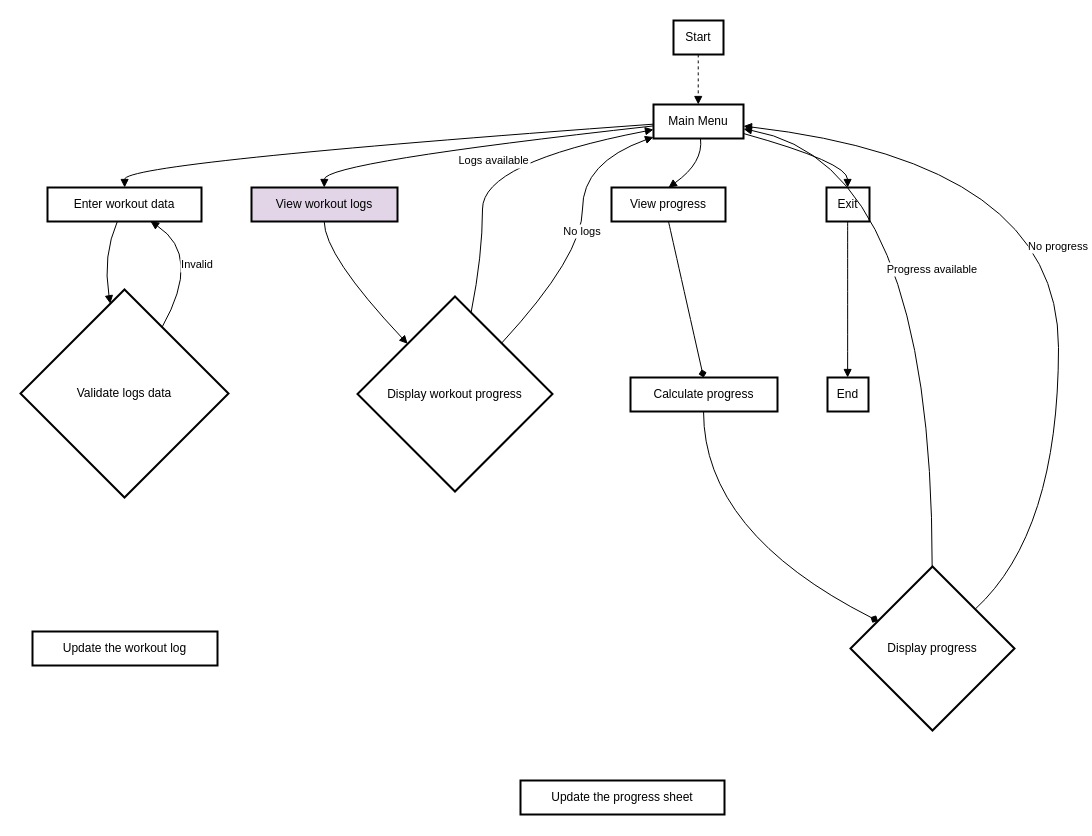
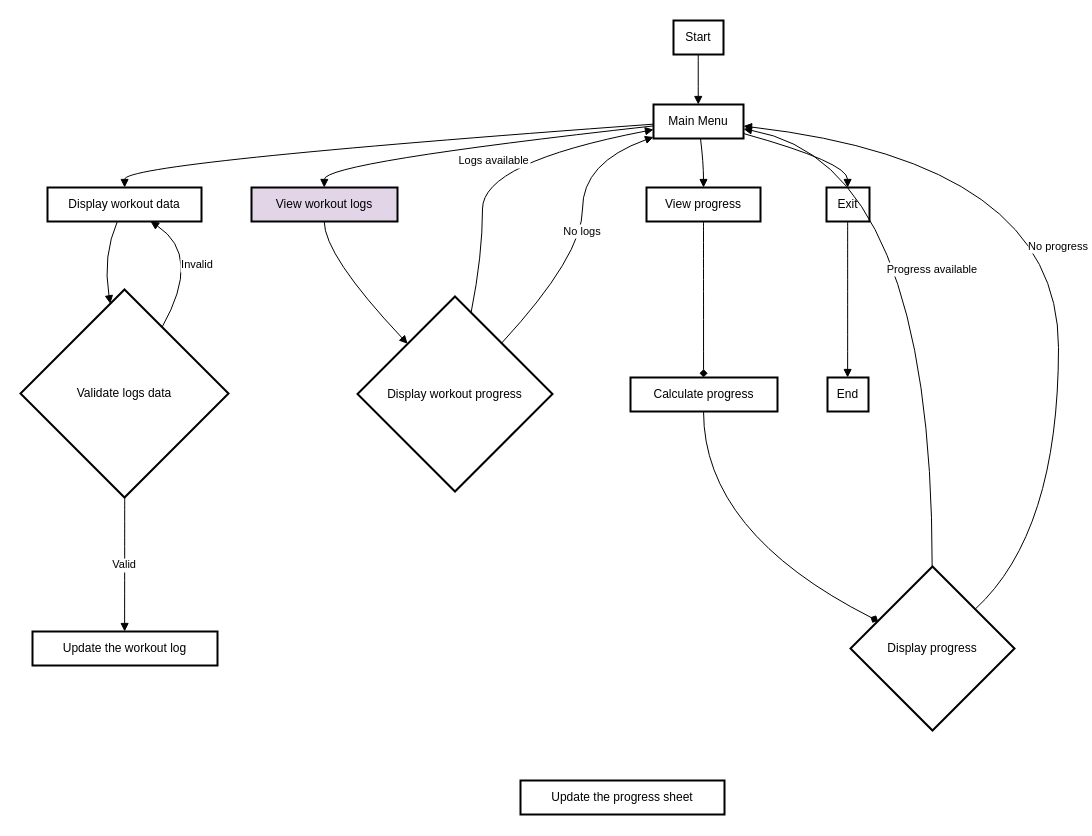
edge "Start" -> "Main Menu": style dashed -> solid
node "Enter workout data": label "Enter workout data" -> "Display workout data"
node "View progress": moved (669, 205) -> (704, 205)
edge "Validate logs data" -> "Update the workout log": added, label "Valid"
